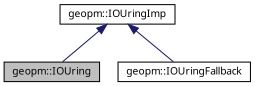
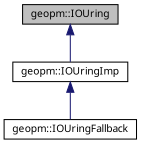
edge "geopm::IOUring" -> "geopm::IOUringImp": reversed
